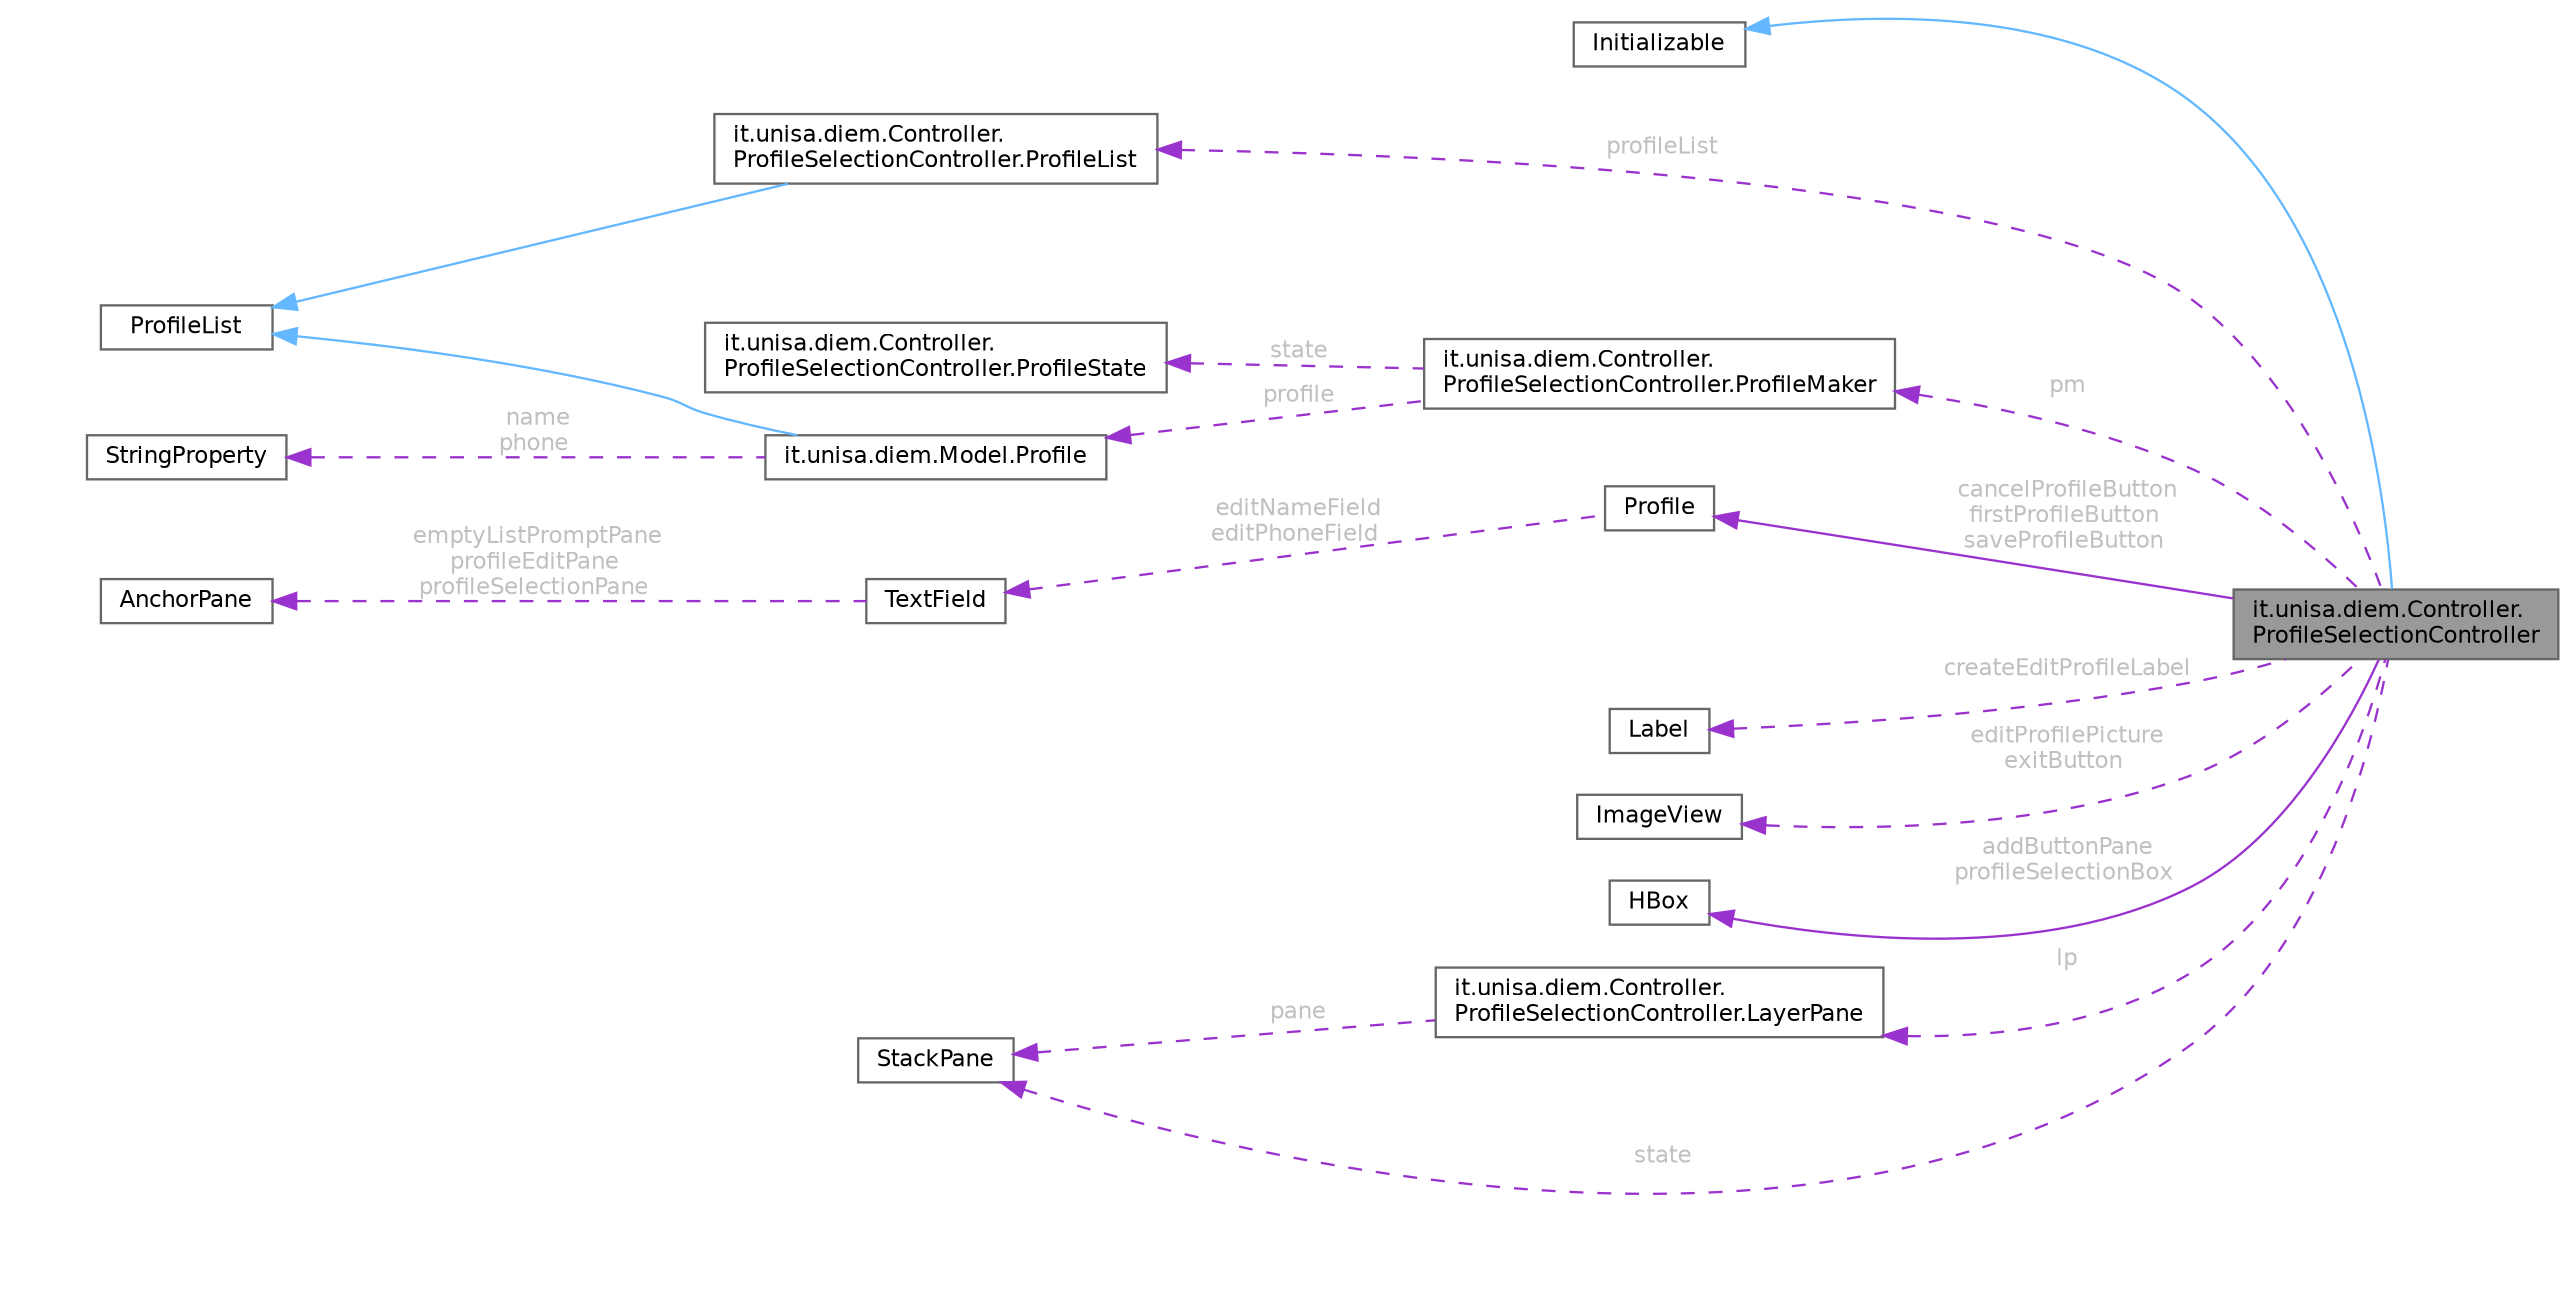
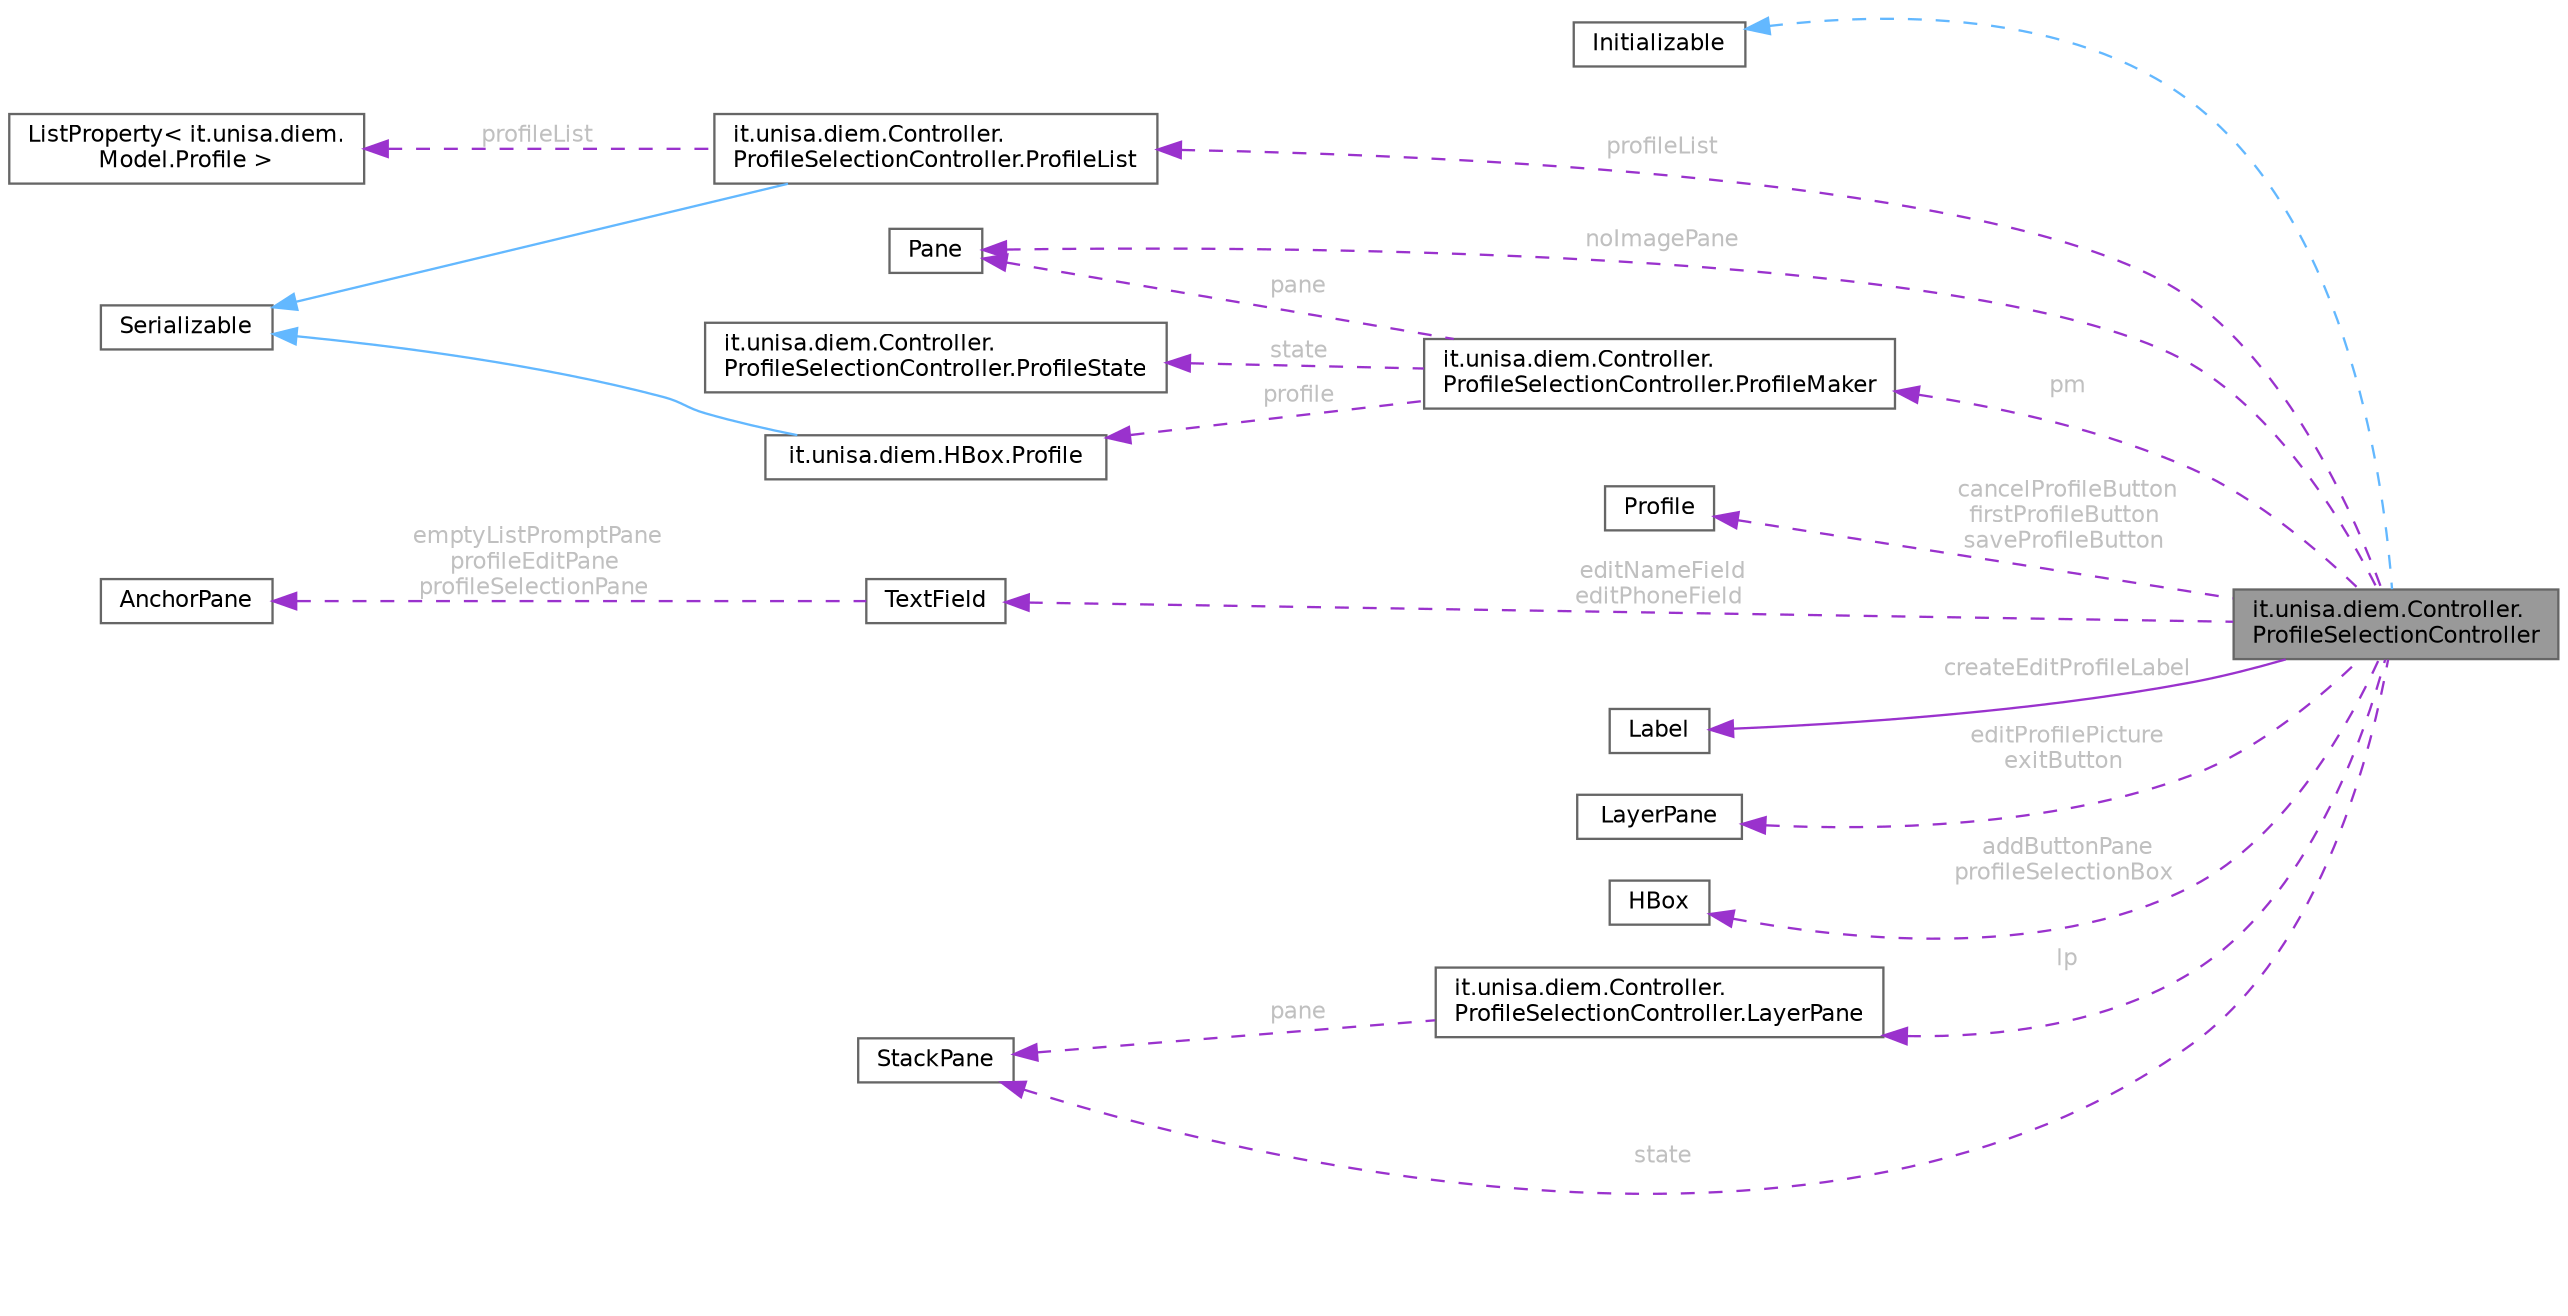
edge "it.unisa.diem.Controller. ProfileSelectionController" -> "Initializable": style solid -> dashed
node "ListProperty< it.unisa.diem. Model.Profile >": added
node "Pane": added
node "ProfileList": label "ProfileList" -> "Serializable"
node "StringProperty": removed
node "it.unisa.diem.Model.Profile": label "it.unisa.diem.Model.Profile" -> "it.unisa.diem.HBox.Profile"
edge "Profile" -> "TextField": now "it.unisa.diem.Controller. ProfileSelectionController" -> "TextField"
edge "it.unisa.diem.Controller. ProfileSelectionController" -> "Profile": style solid -> dashed
edge "it.unisa.diem.Controller. ProfileSelectionController" -> "Label": style dashed -> solid
node "ImageView": label "ImageView" -> "LayerPane"
edge "it.unisa.diem.Controller. ProfileSelectionController" -> "HBox": style solid -> dashed
